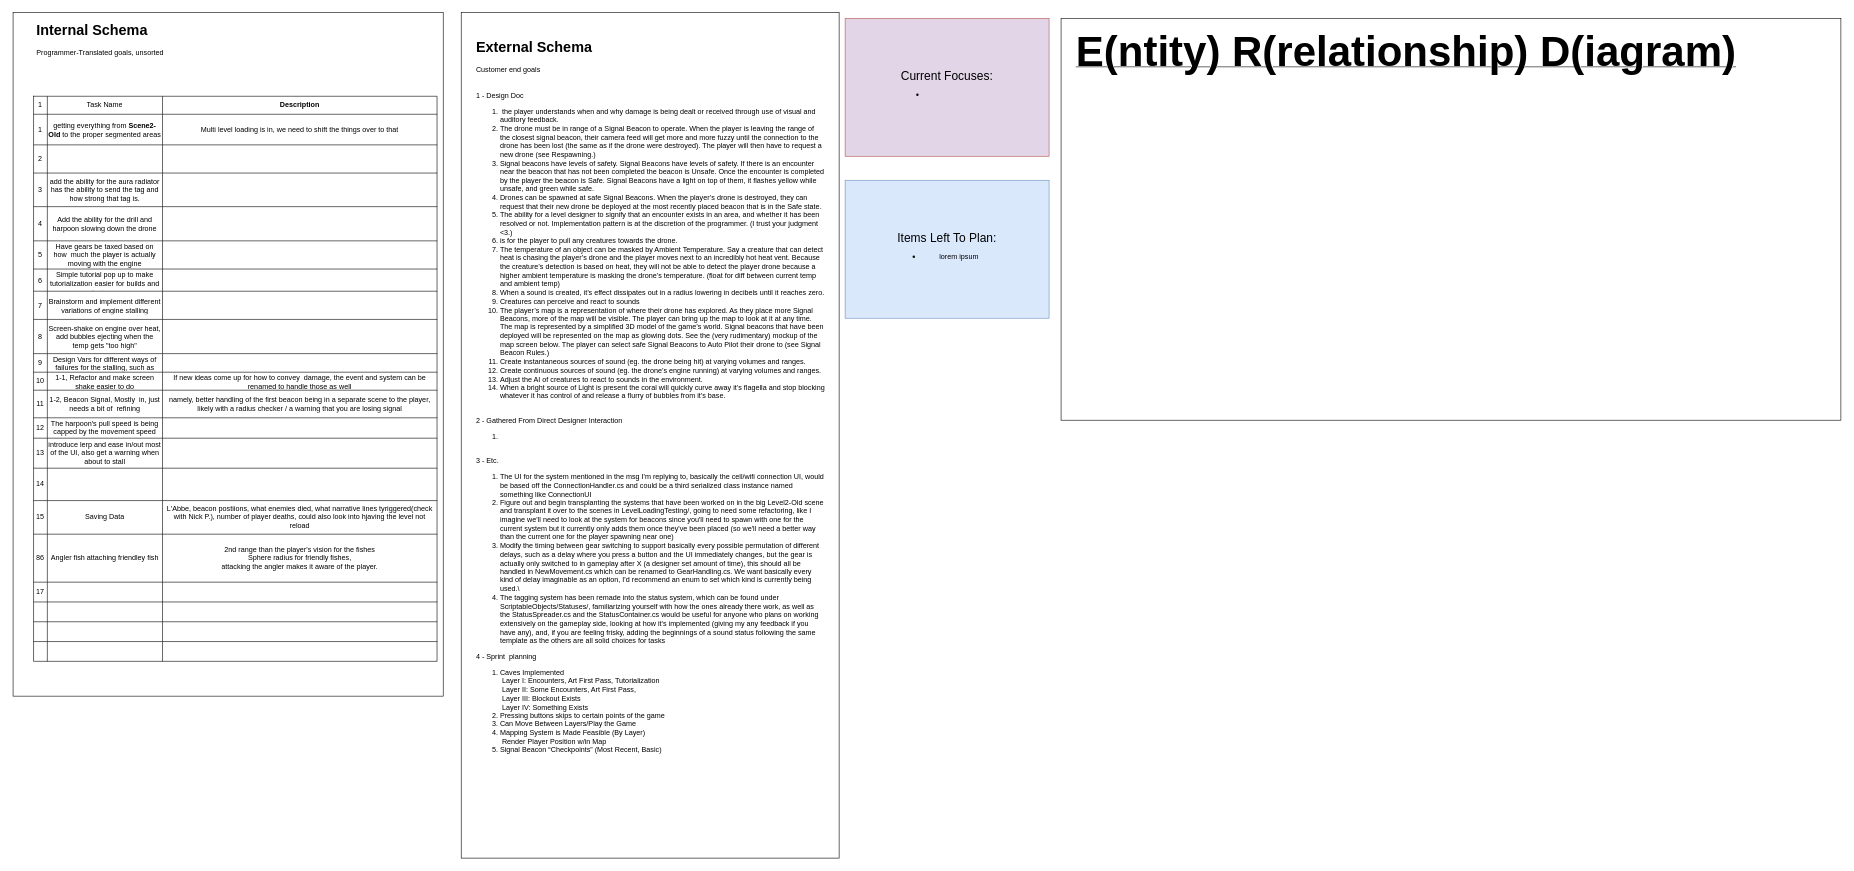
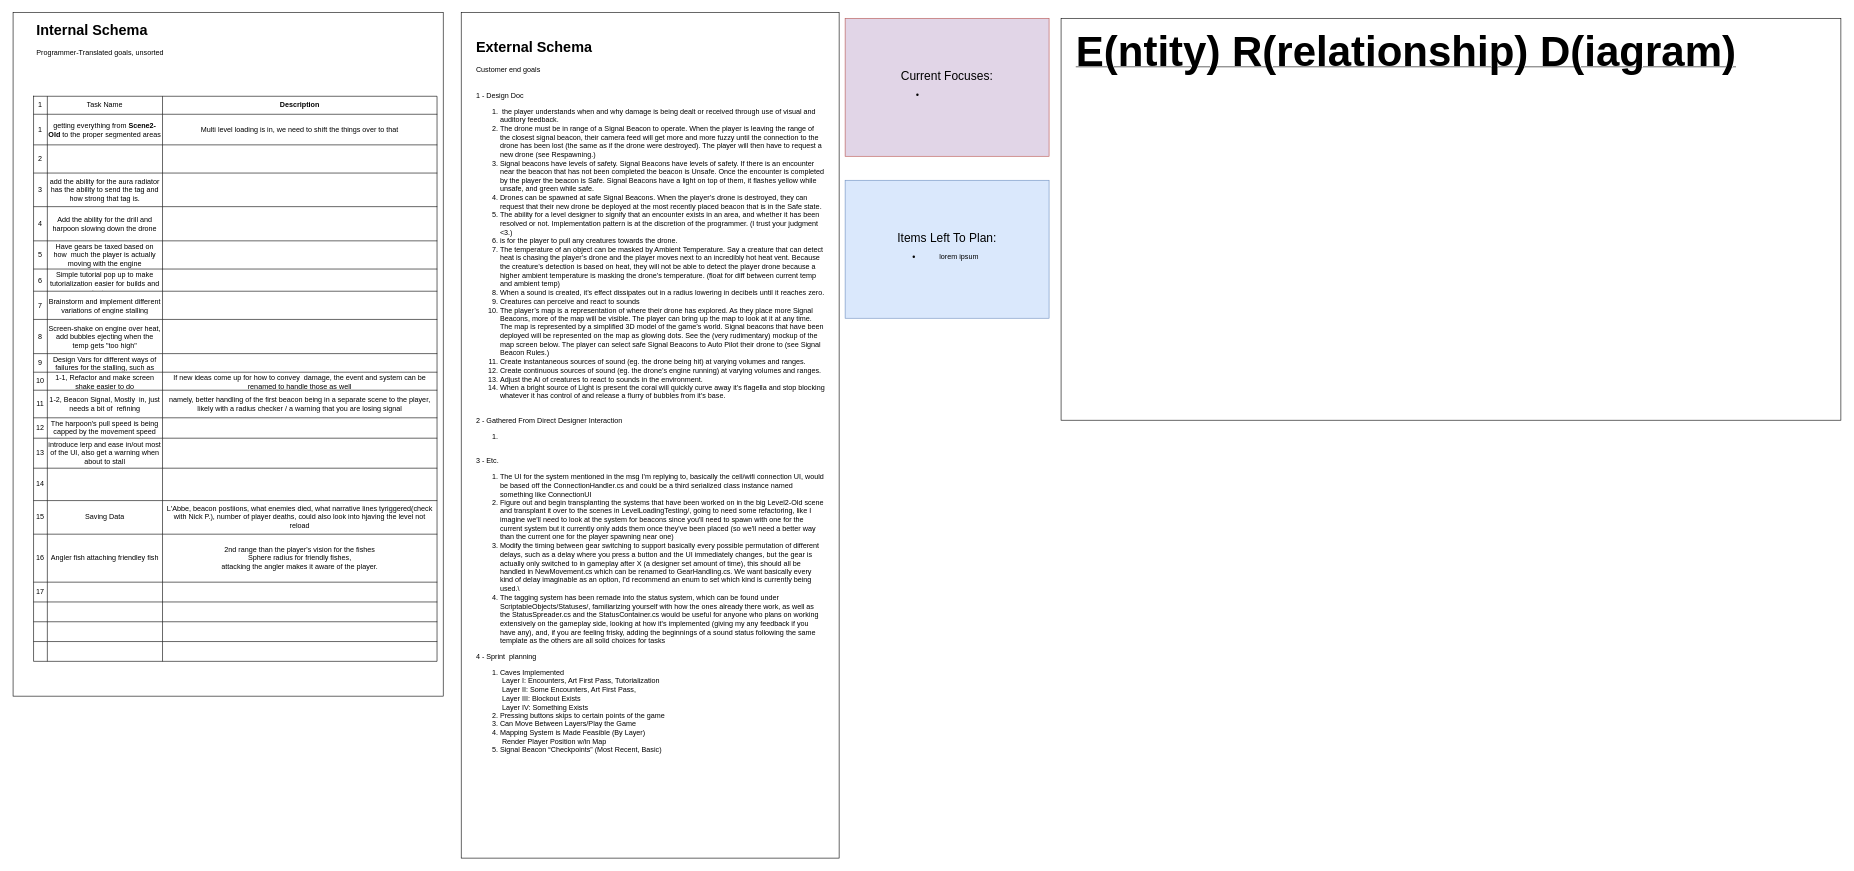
node "86": label "86" -> "16"
